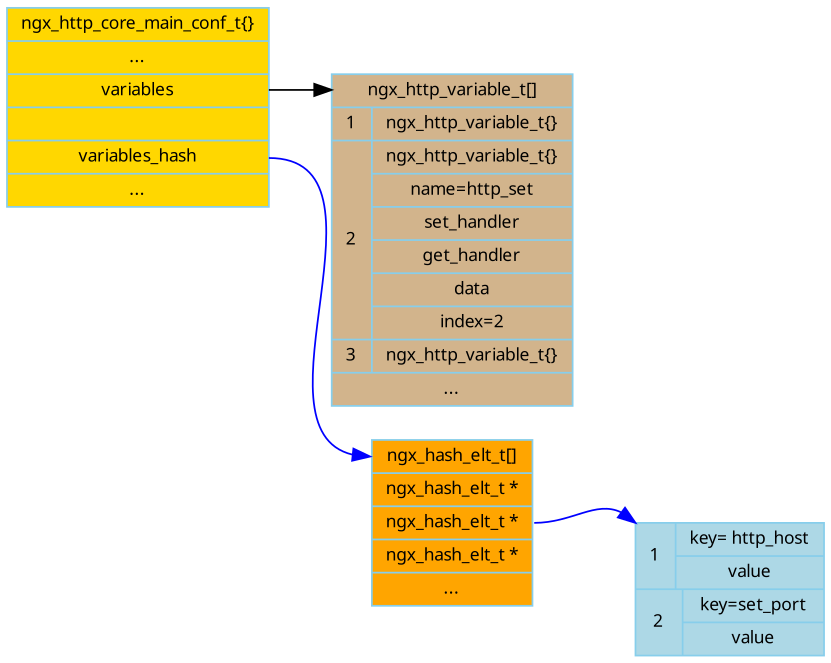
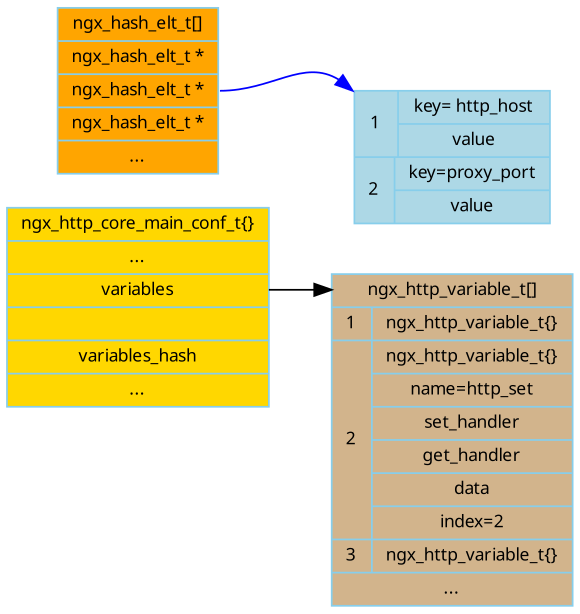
edge "ngx_http_core_main_conf_t{}" -> "ngx_hash_elt_t[]": removed
node "1": text "key=set_port" -> "key=proxy_port"
